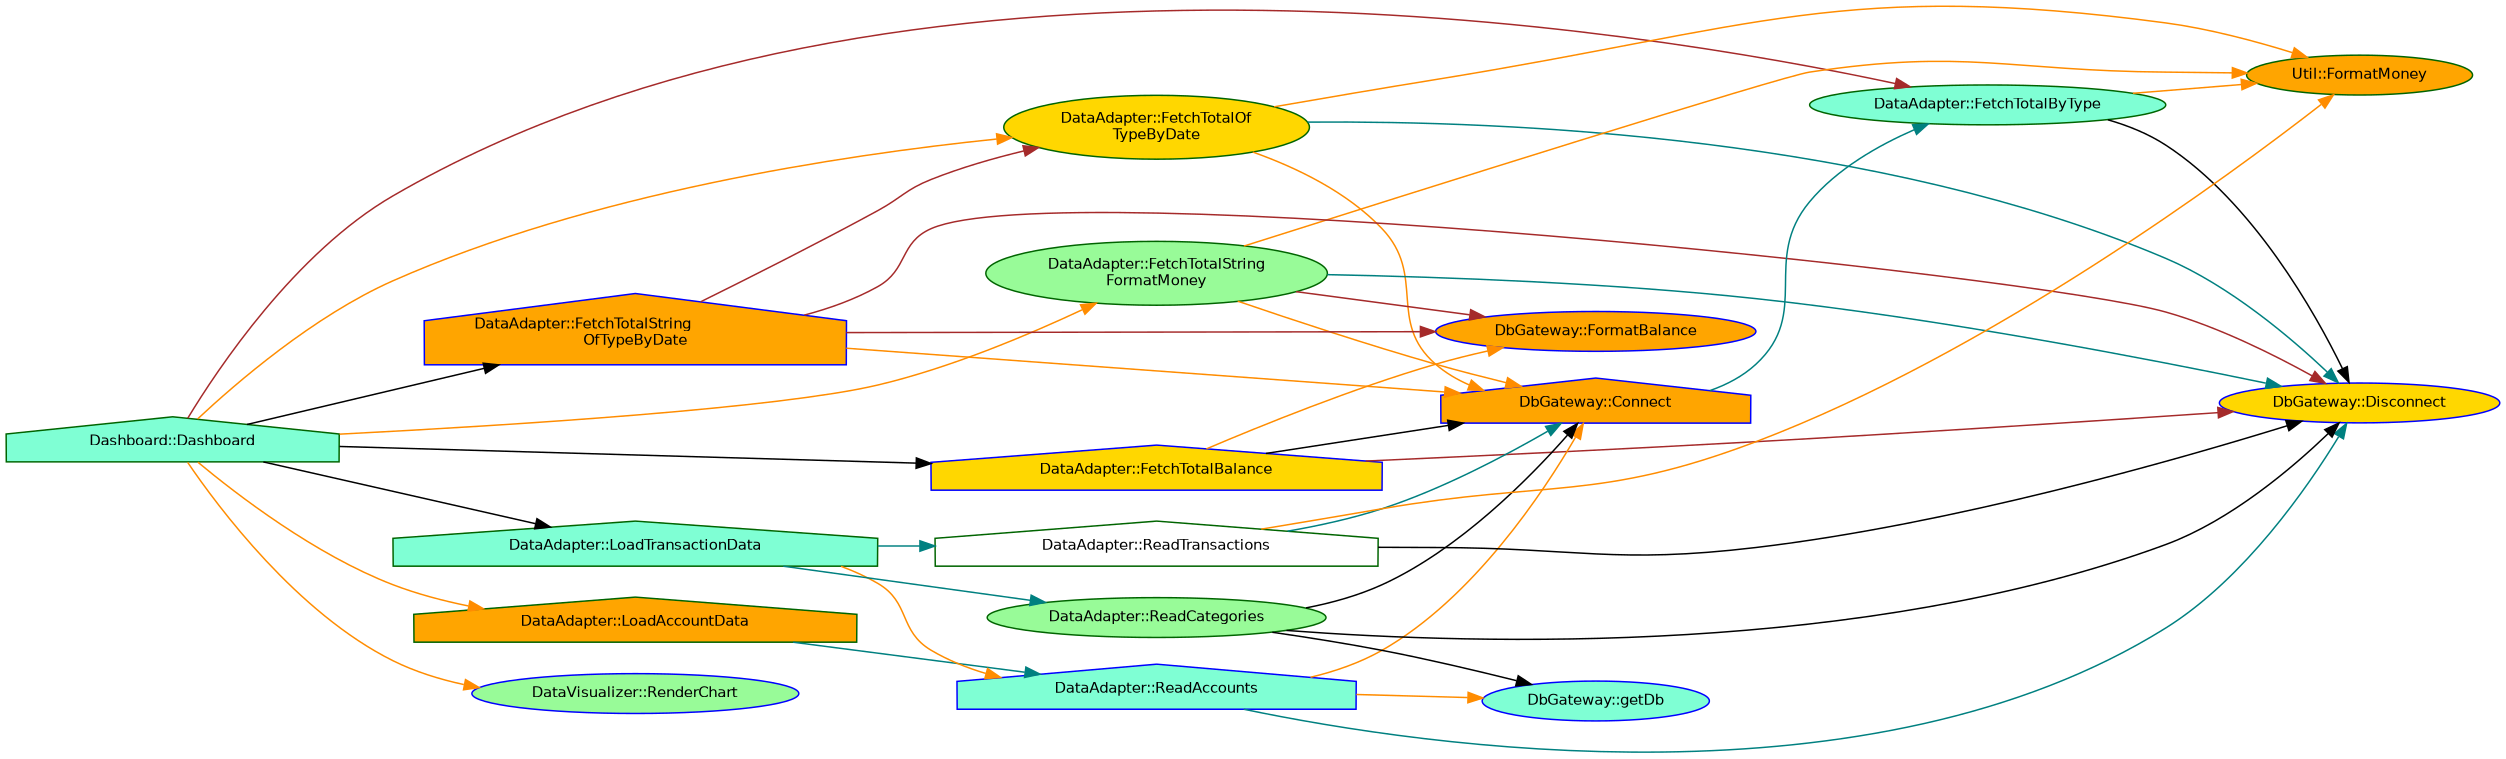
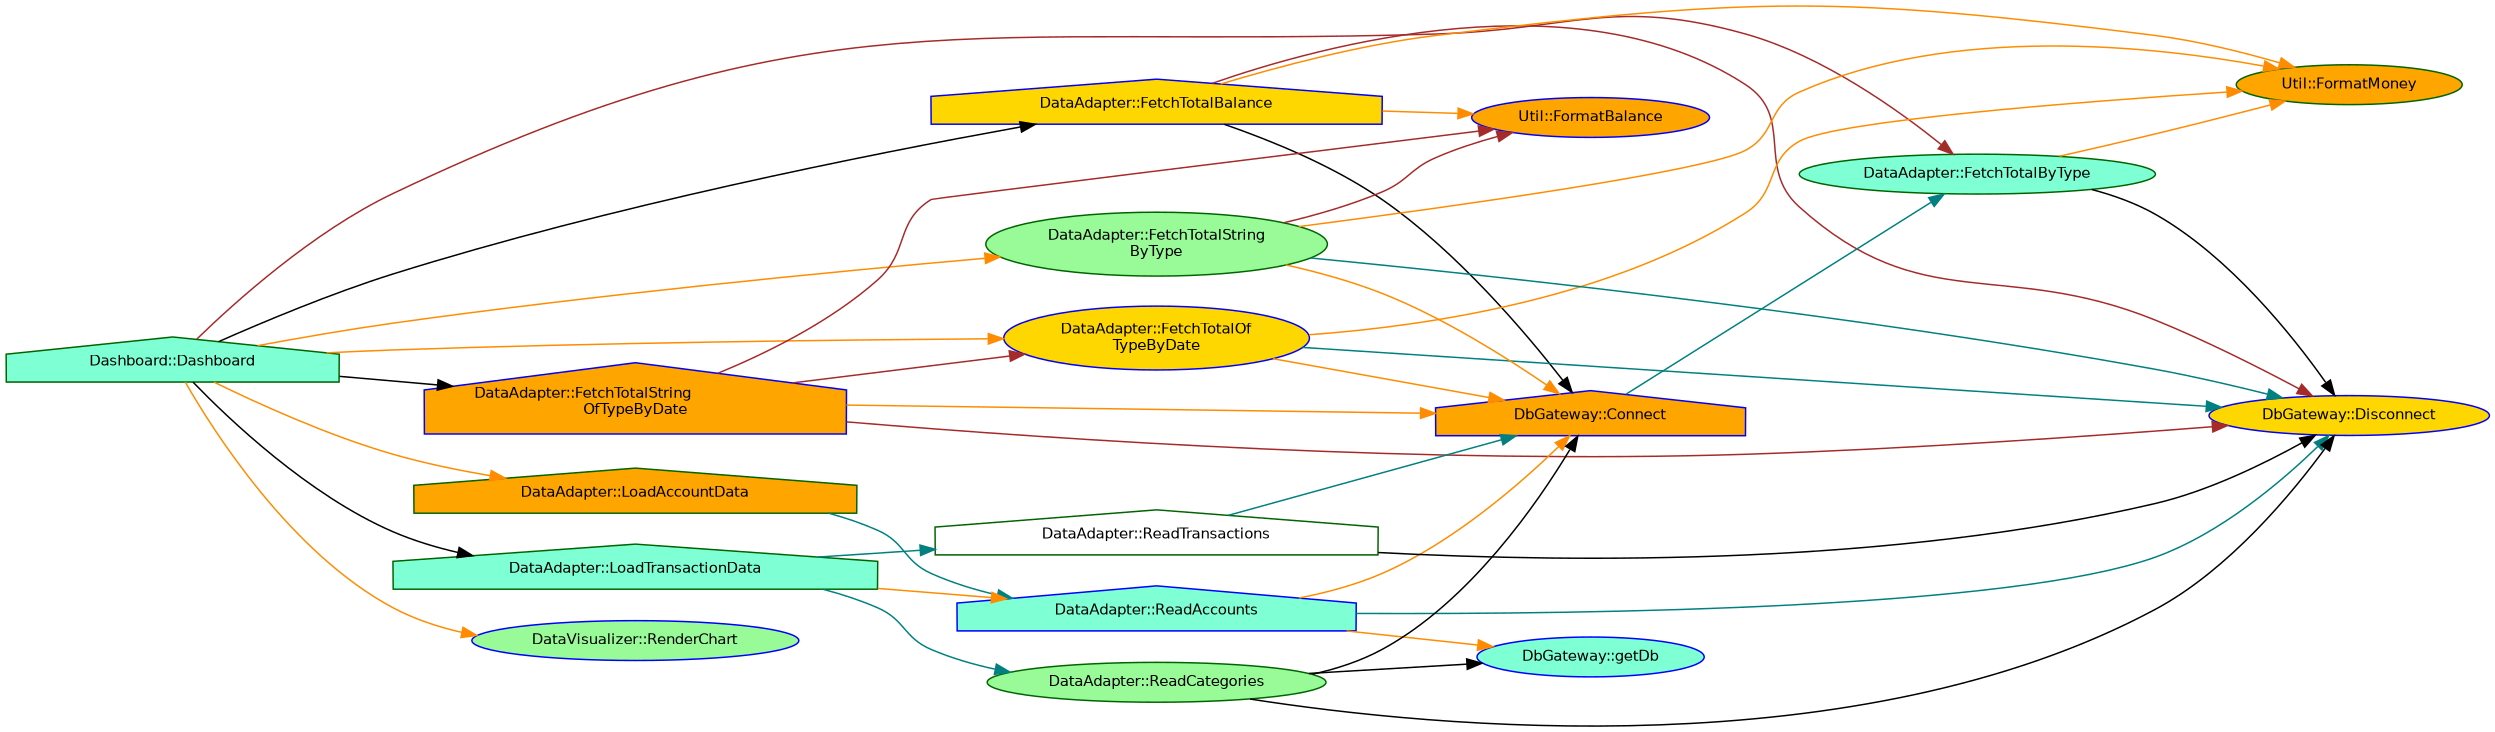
node "DataAdapter::FetchTotalOf TypeByDate": color darkgreen -> blue
node "DataAdapter::FetchTotalString FormatMoney": label "DataAdapter::FetchTotalString FormatMoney" -> "DataAdapter::FetchTotalString ByType"
node "DbGateway::FormatBalance": label "DbGateway::FormatBalance" -> "Util::FormatBalance"
edge "DataAdapter::ReadTransactions" -> "Util::FormatMoney": now "DataAdapter::FetchTotalBalance" -> "Util::FormatMoney"
